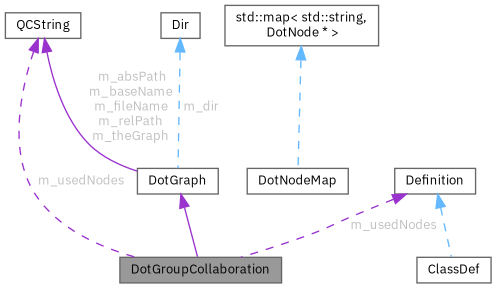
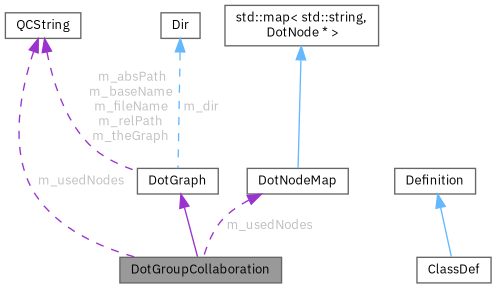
edge "DotNodeMap" -> "std::map< std::string, DotNode * >": style dashed -> solid
edge "DotGraph" -> "QCString": style solid -> dashed
edge "DotGroupCollaboration" -> "Definition": now "DotGroupCollaboration" -> "DotNodeMap"
edge "ClassDef" -> "Definition": style dashed -> solid
